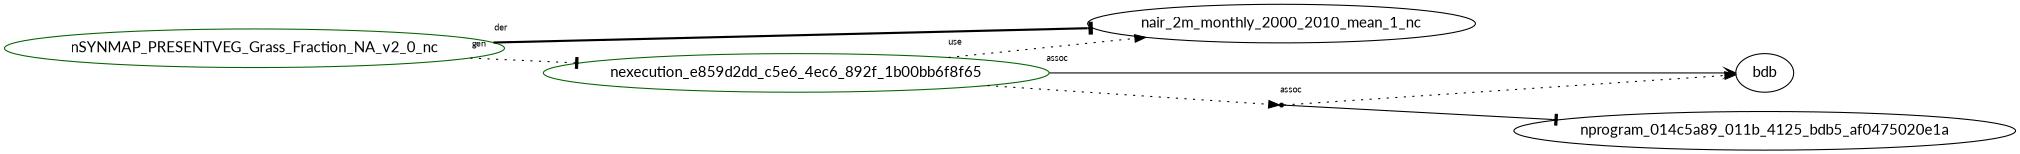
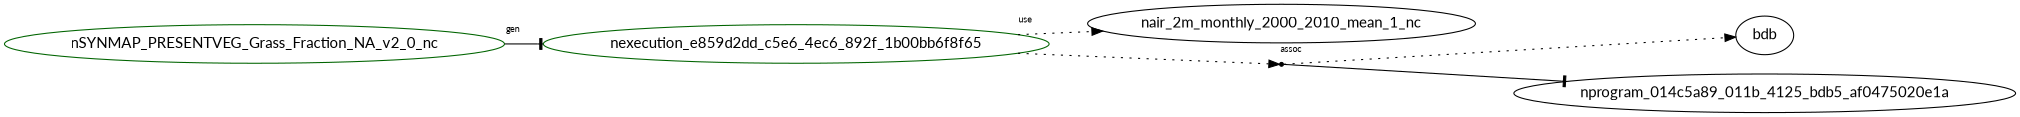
edge "nSYNMAP_PRESENTVEG_Grass_Fraction_NA_v2_0_nc" -> "nair_2m_monthly_2000_2010_mean_1_nc": removed
edge "nSYNMAP_PRESENTVEG_Grass_Fraction_NA_v2_0_nc" -> "nexecution_e859d2dd_c5e6_4ec6_892f_1b00bb6f8f65": style dotted -> solid
edge "nexecution_e859d2dd_c5e6_4ec6_892f_1b00bb6f8f65" -> "bdb": removed
